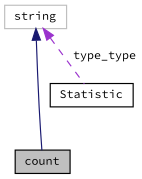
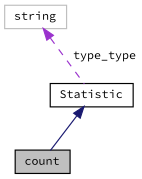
edge "count" -> "string": now "count" -> "Statistic"
